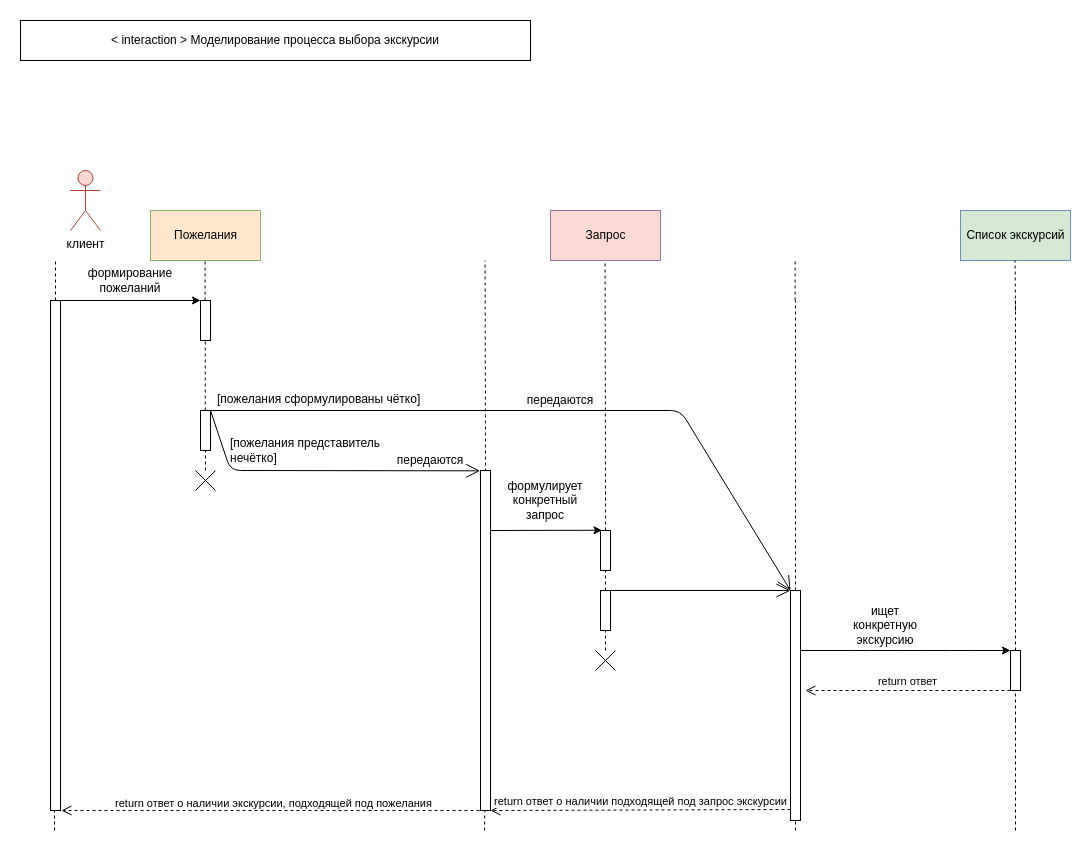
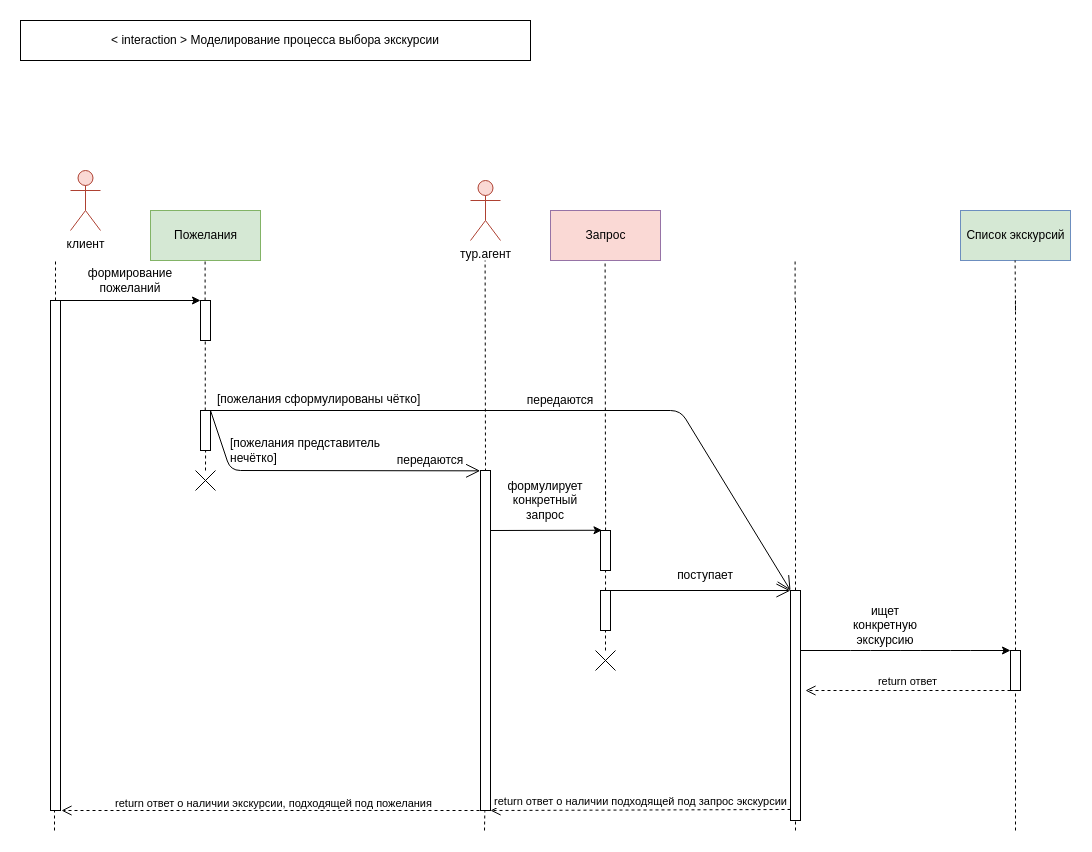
node "тур.агент": added
node "Пожелания": fillcolor #ffe6cc -> #d5e8d4
node "поступает": added
